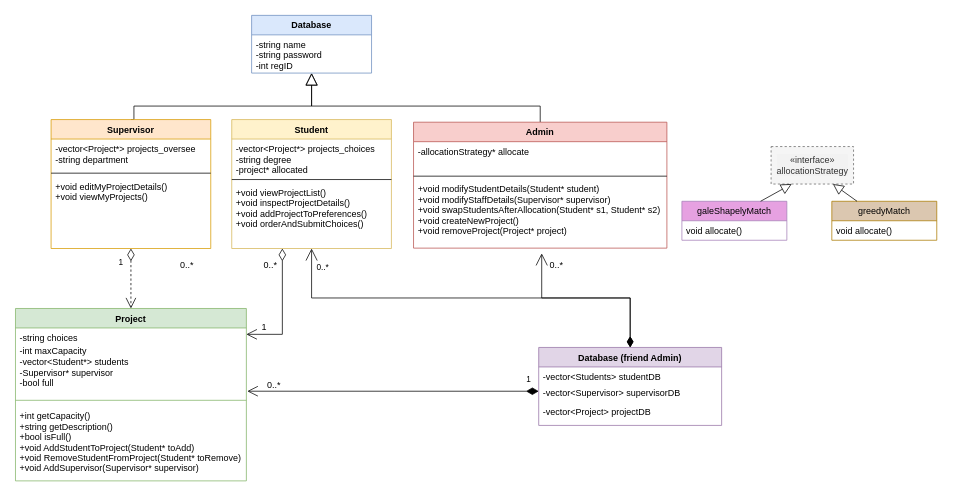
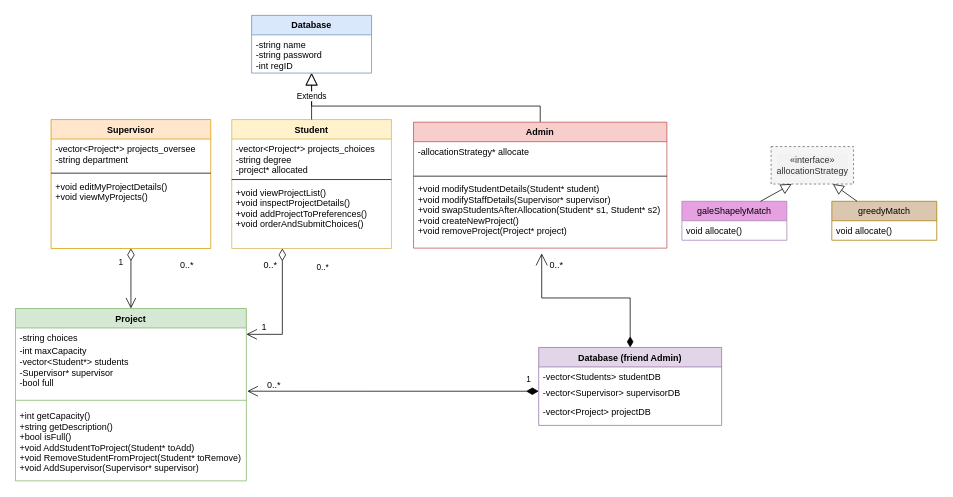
edge "Supervisor" -> "Database": removed
edge "Student" -> "Database": added, label "Extends"
edge "Student" -- "Database (friend Admin)": removed
edge "Supervisor" -- "Project": style dashed -> solid
